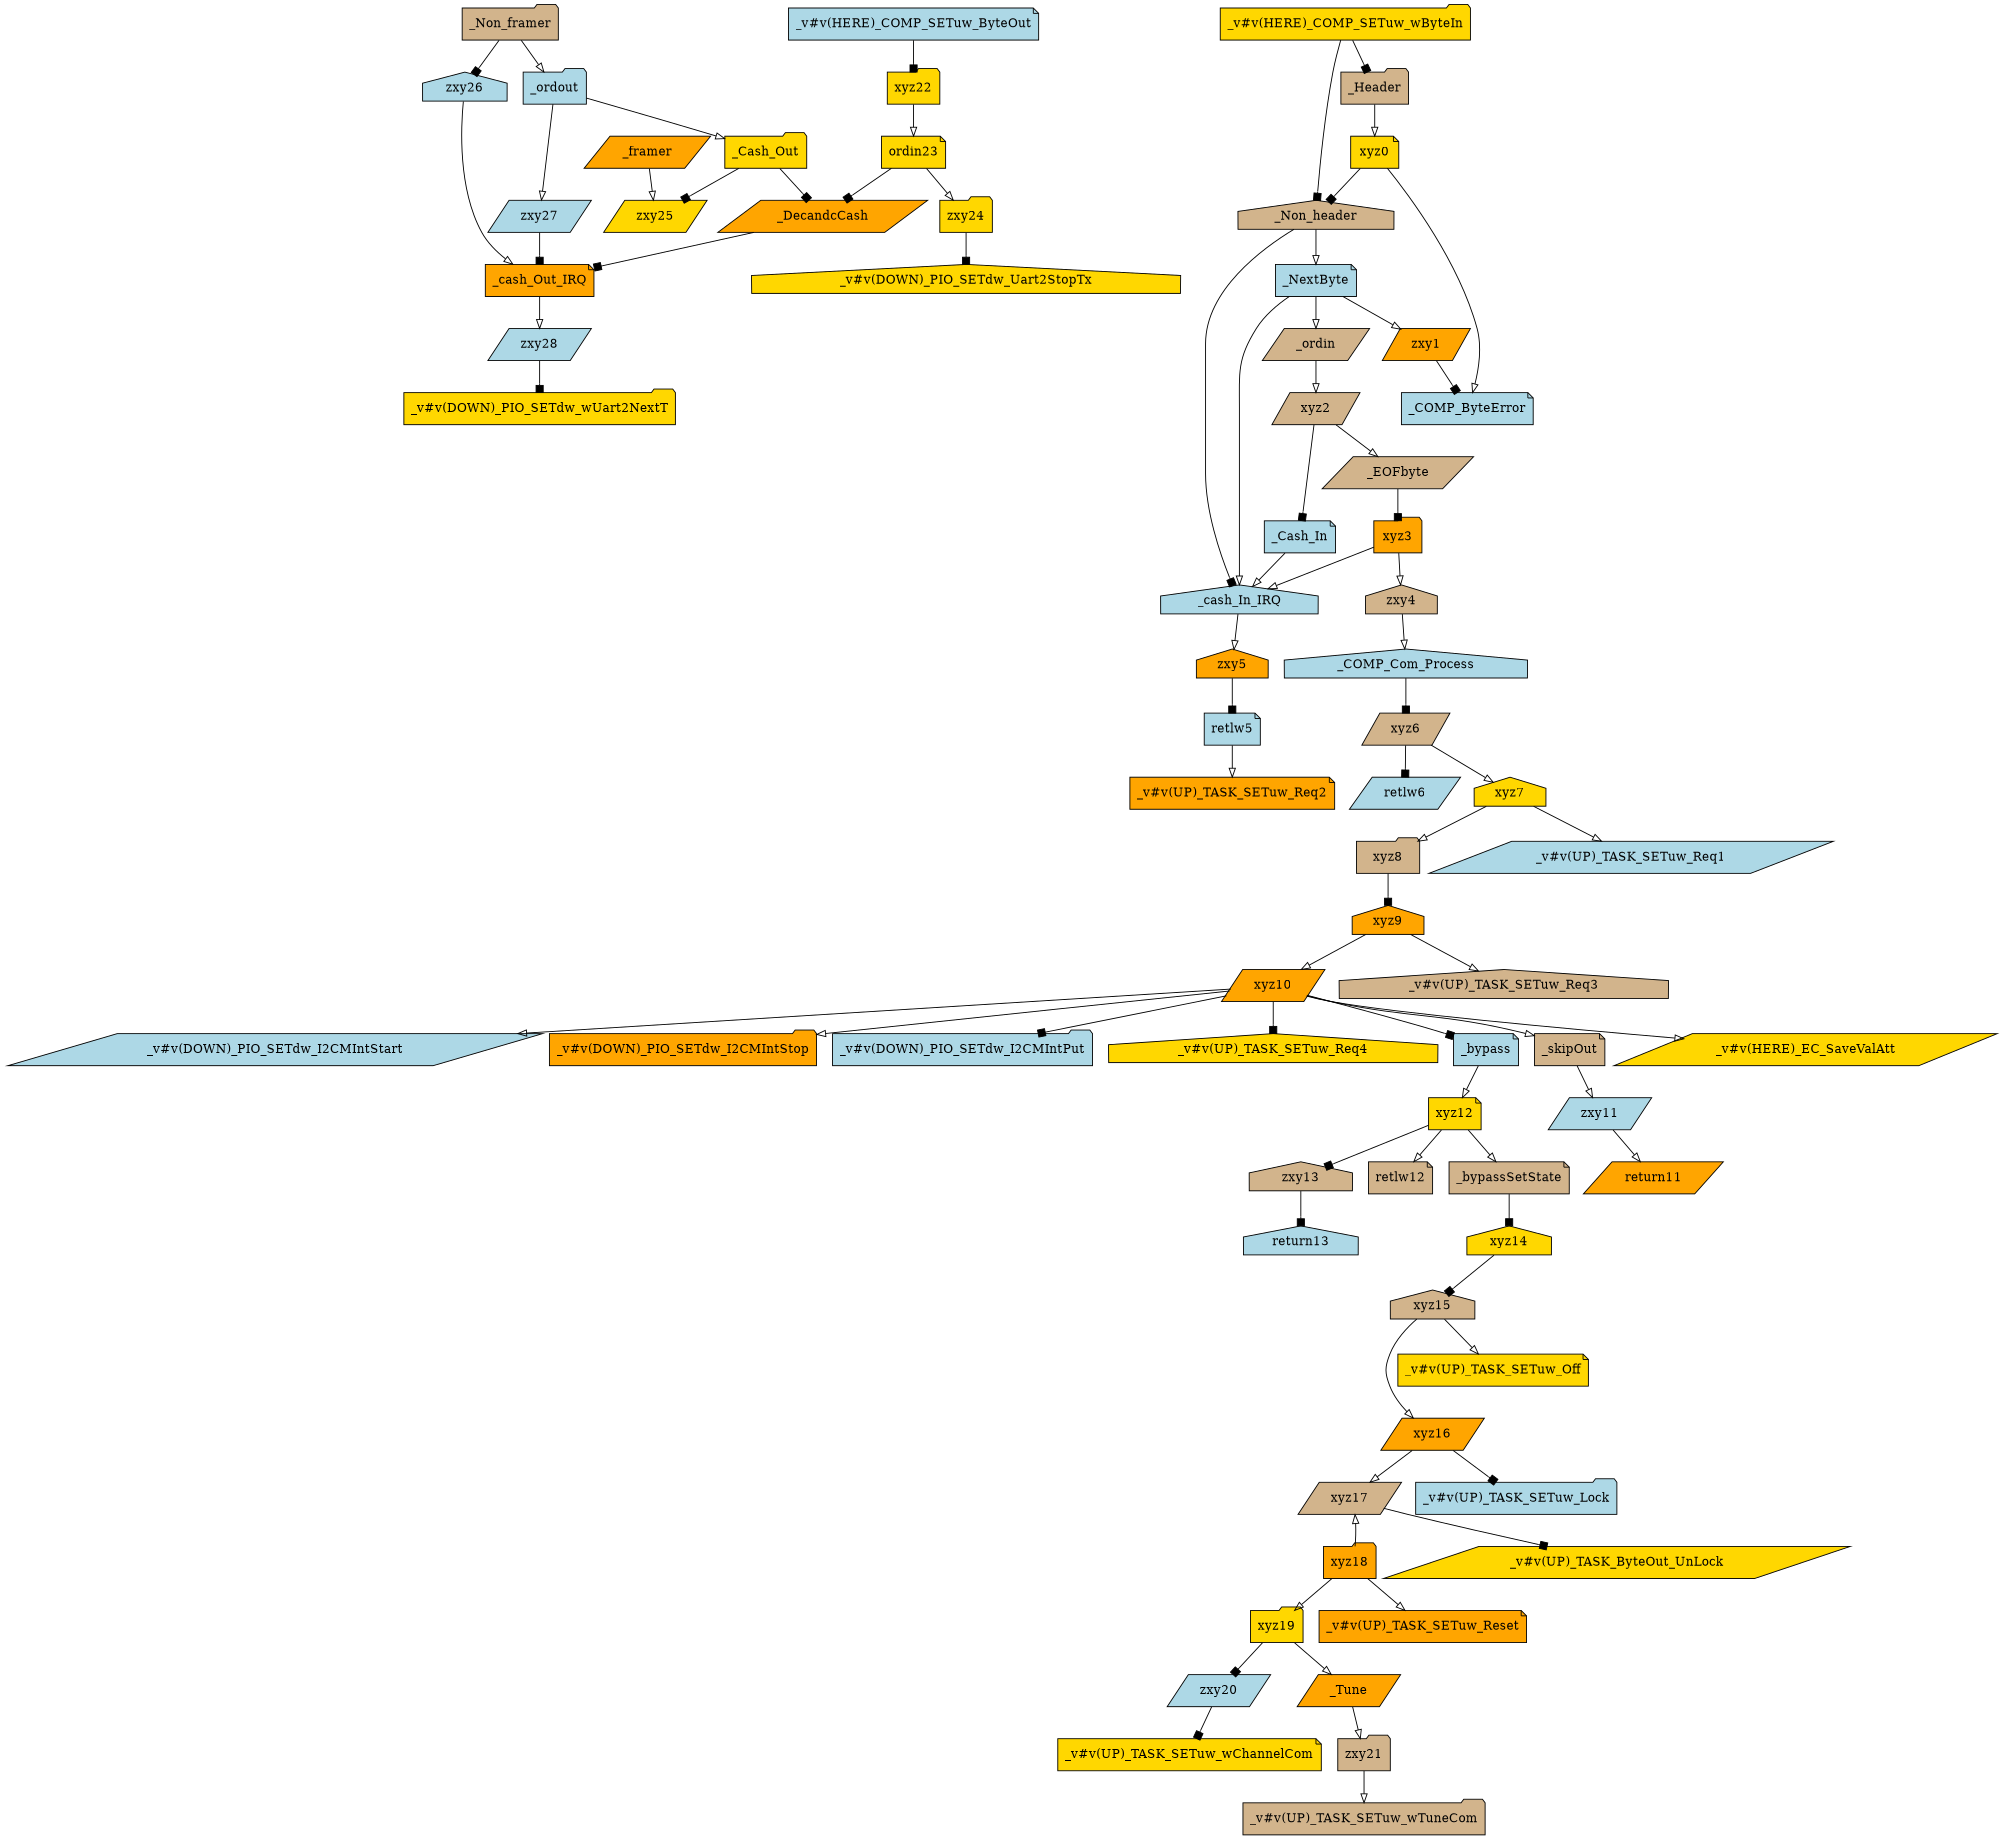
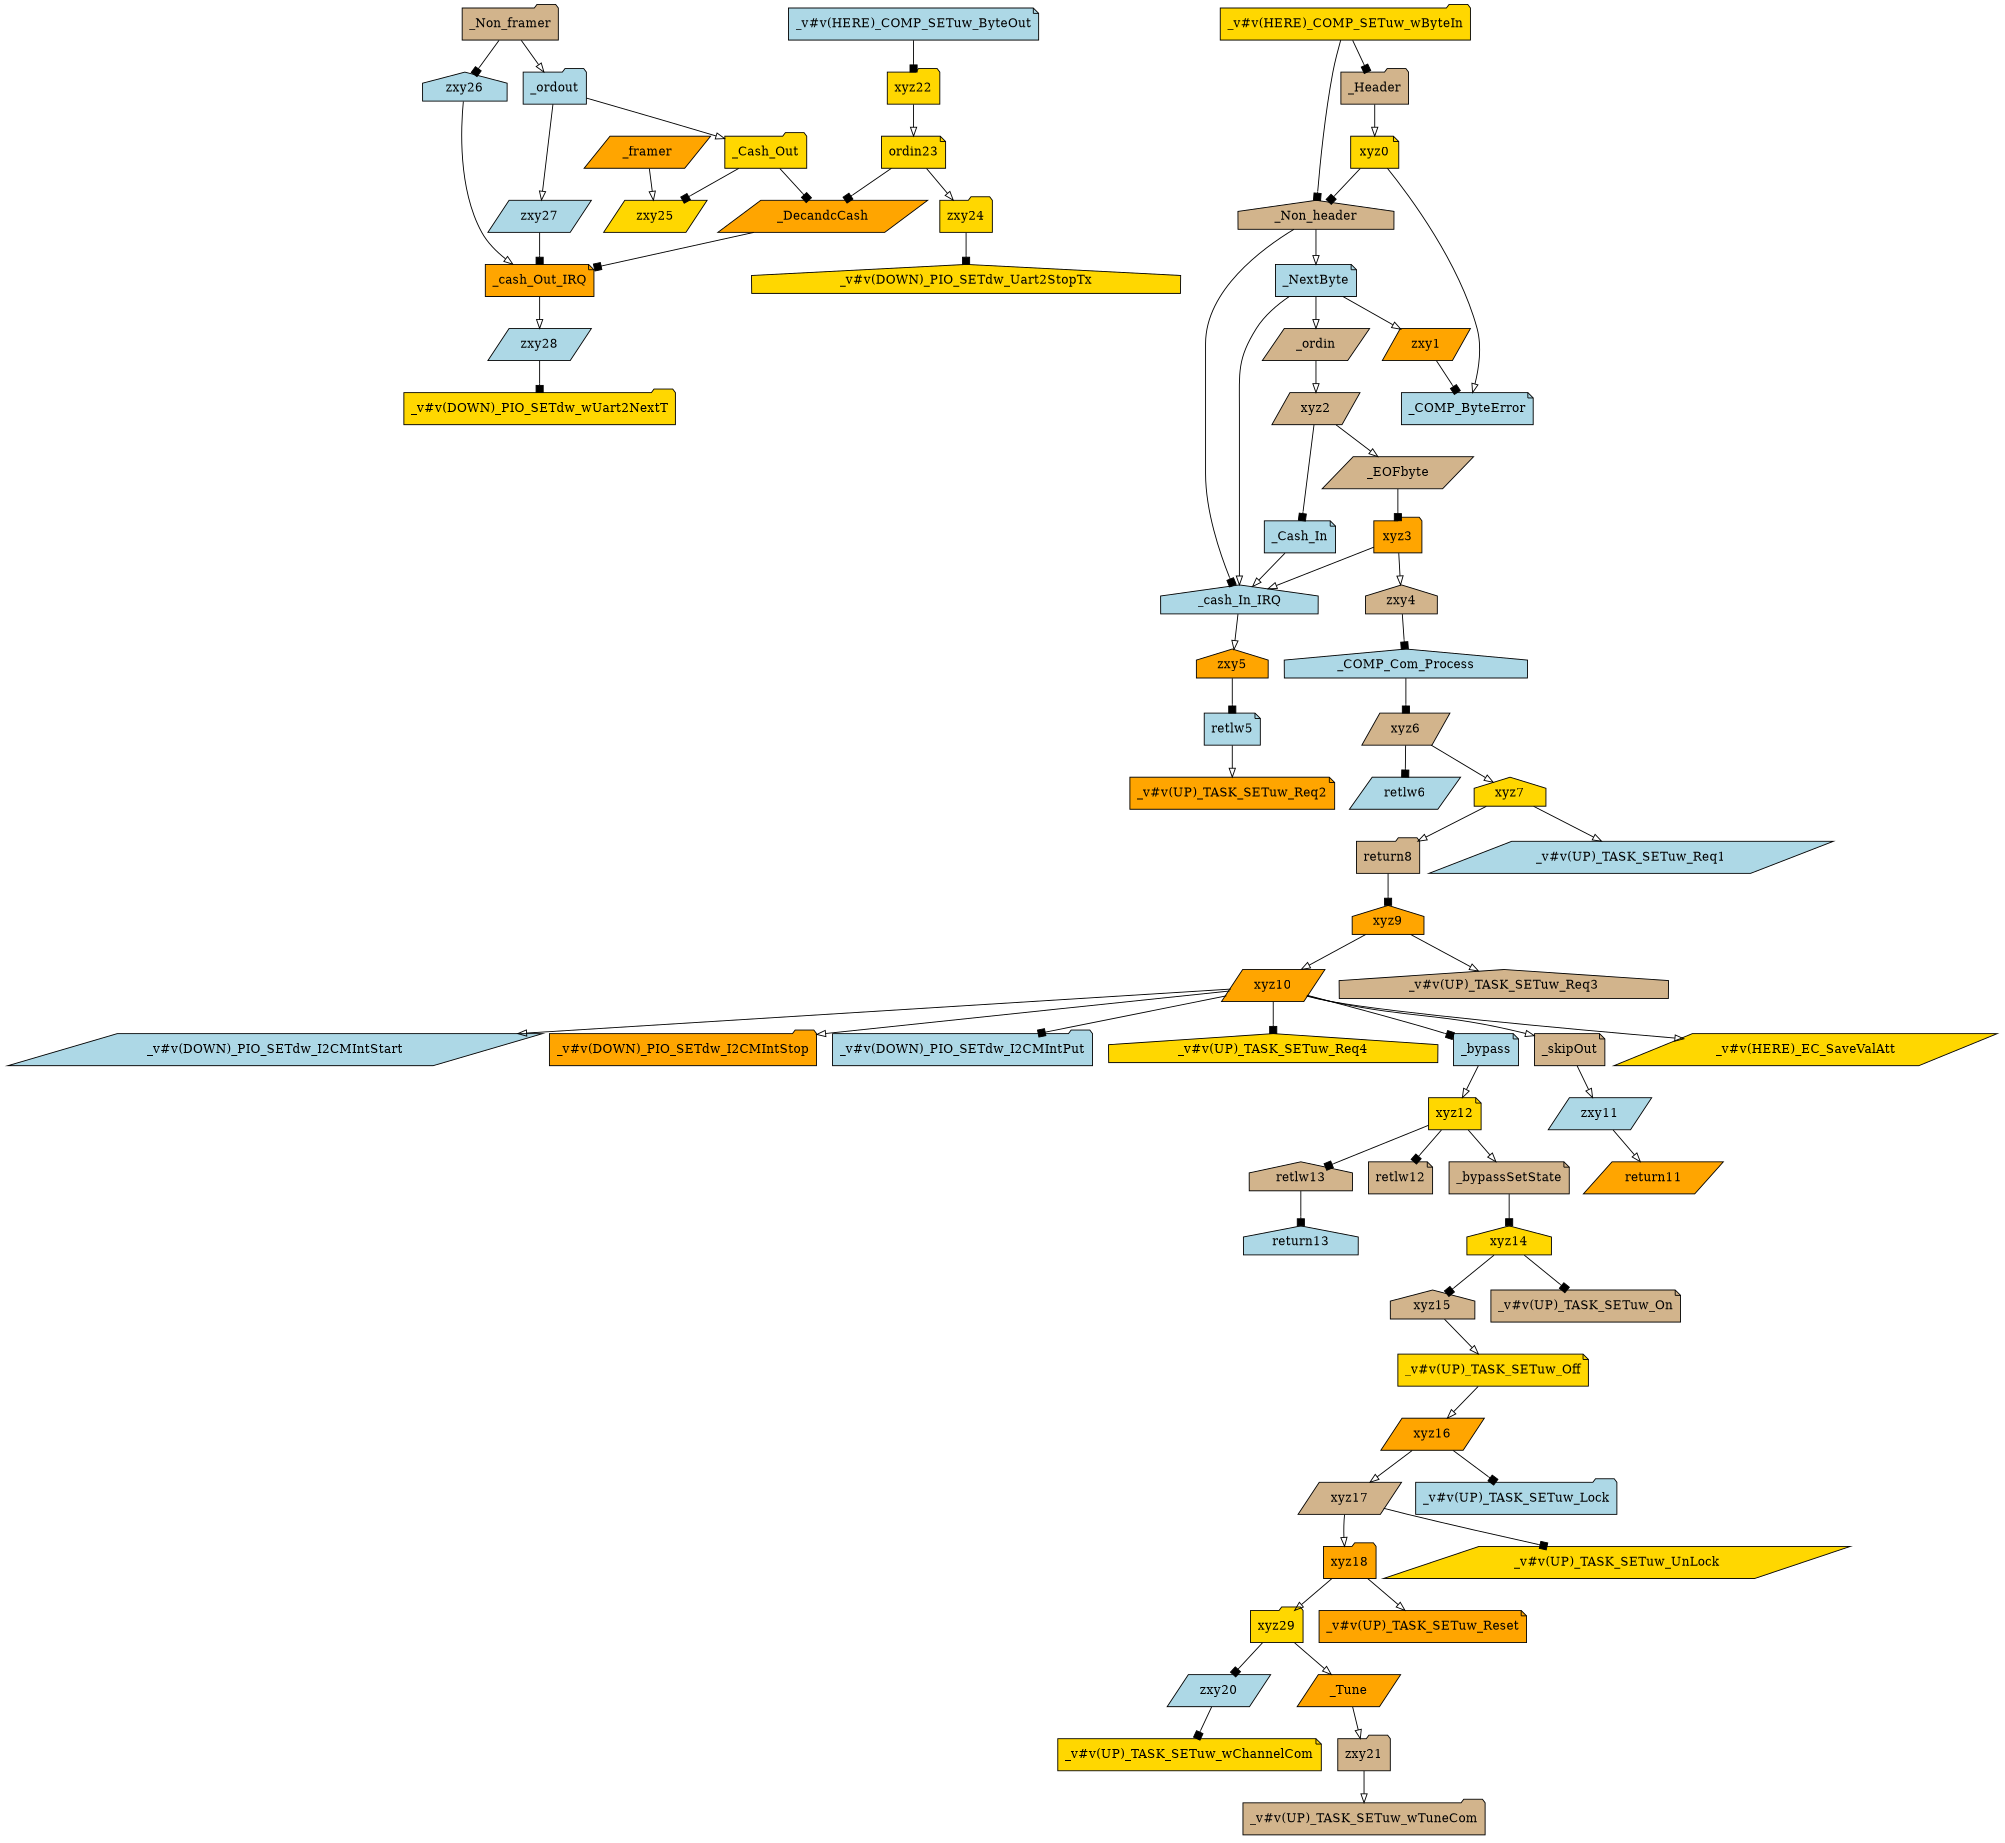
edge "zxy4" -> "_COMP_Com_Process": arrowhead onormal -> box
node "xyz8": label "xyz8" -> "return8"
edge "xyz12" -> "retlw12": arrowhead onormal -> box
node "zxy13": label "zxy13" -> "retlw13"
node "_v#v(UP)_TASK_SETuw_On": added
edge "xyz15" -> "xyz16": now "_v#v(UP)_TASK_SETuw_Off" -> "xyz16"
edge "xyz18" -> "xyz17": reversed
node "_v#v(UP)_TASK_ByteOut_UnLock": label "_v#v(UP)_TASK_ByteOut_UnLock" -> "_v#v(UP)_TASK_SETuw_UnLock"
node "xyz19": label "xyz19" -> "xyz29"
